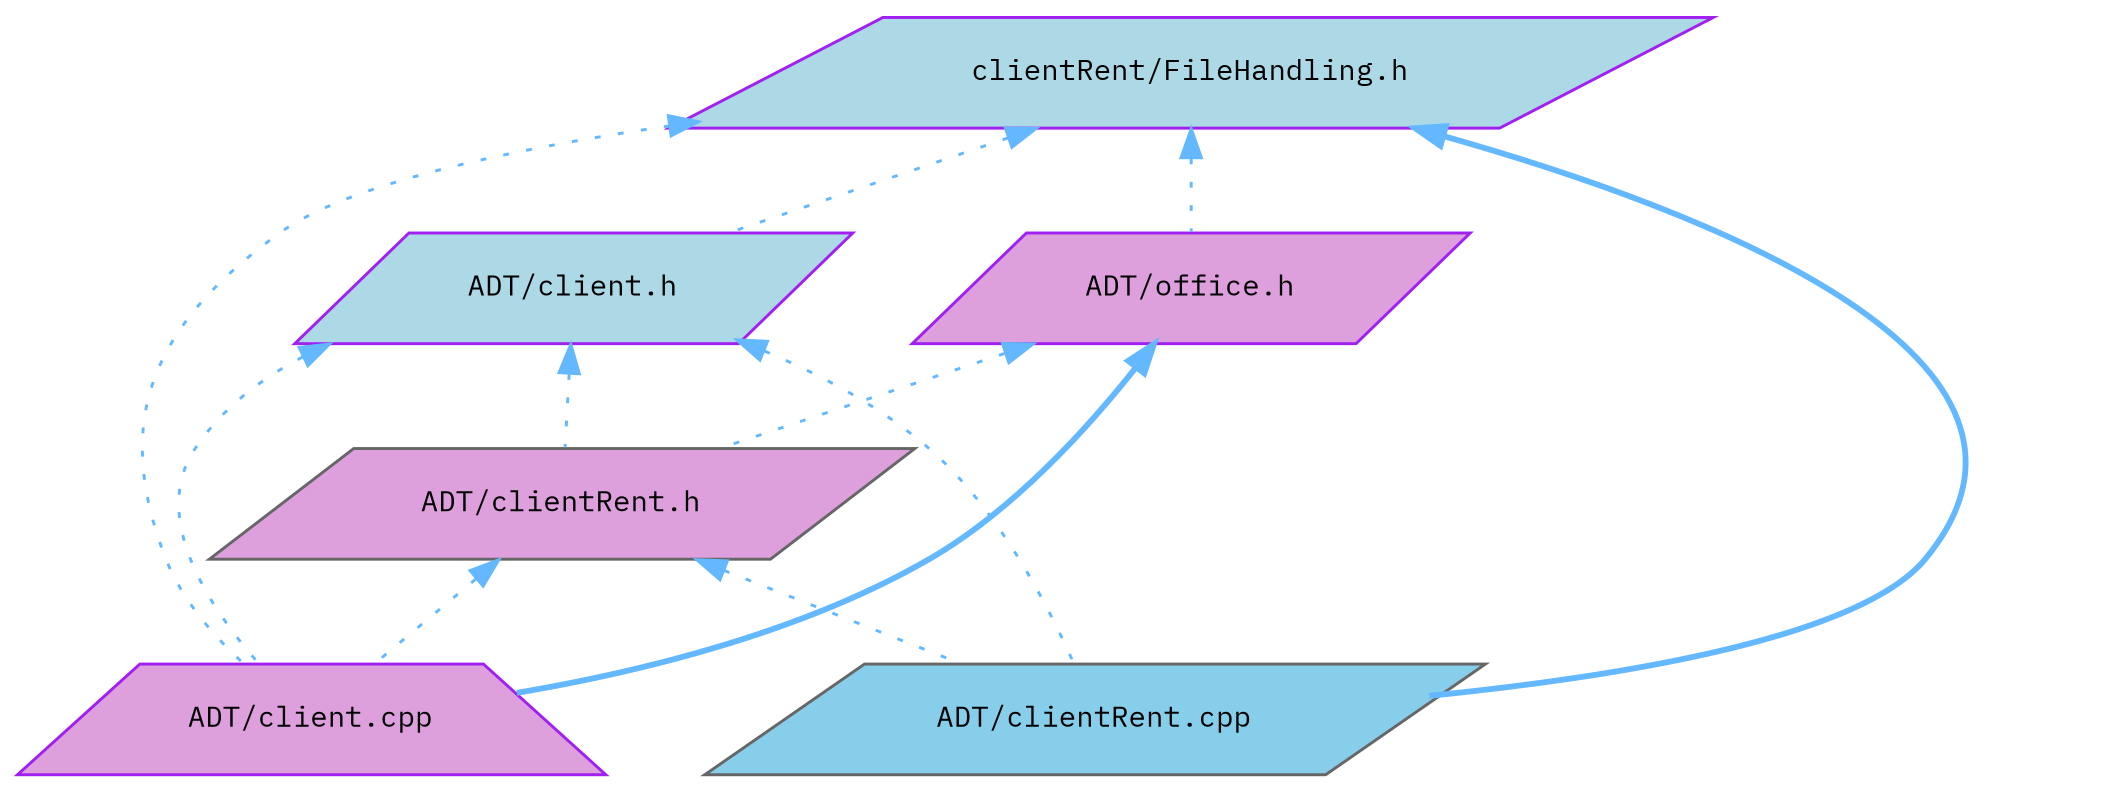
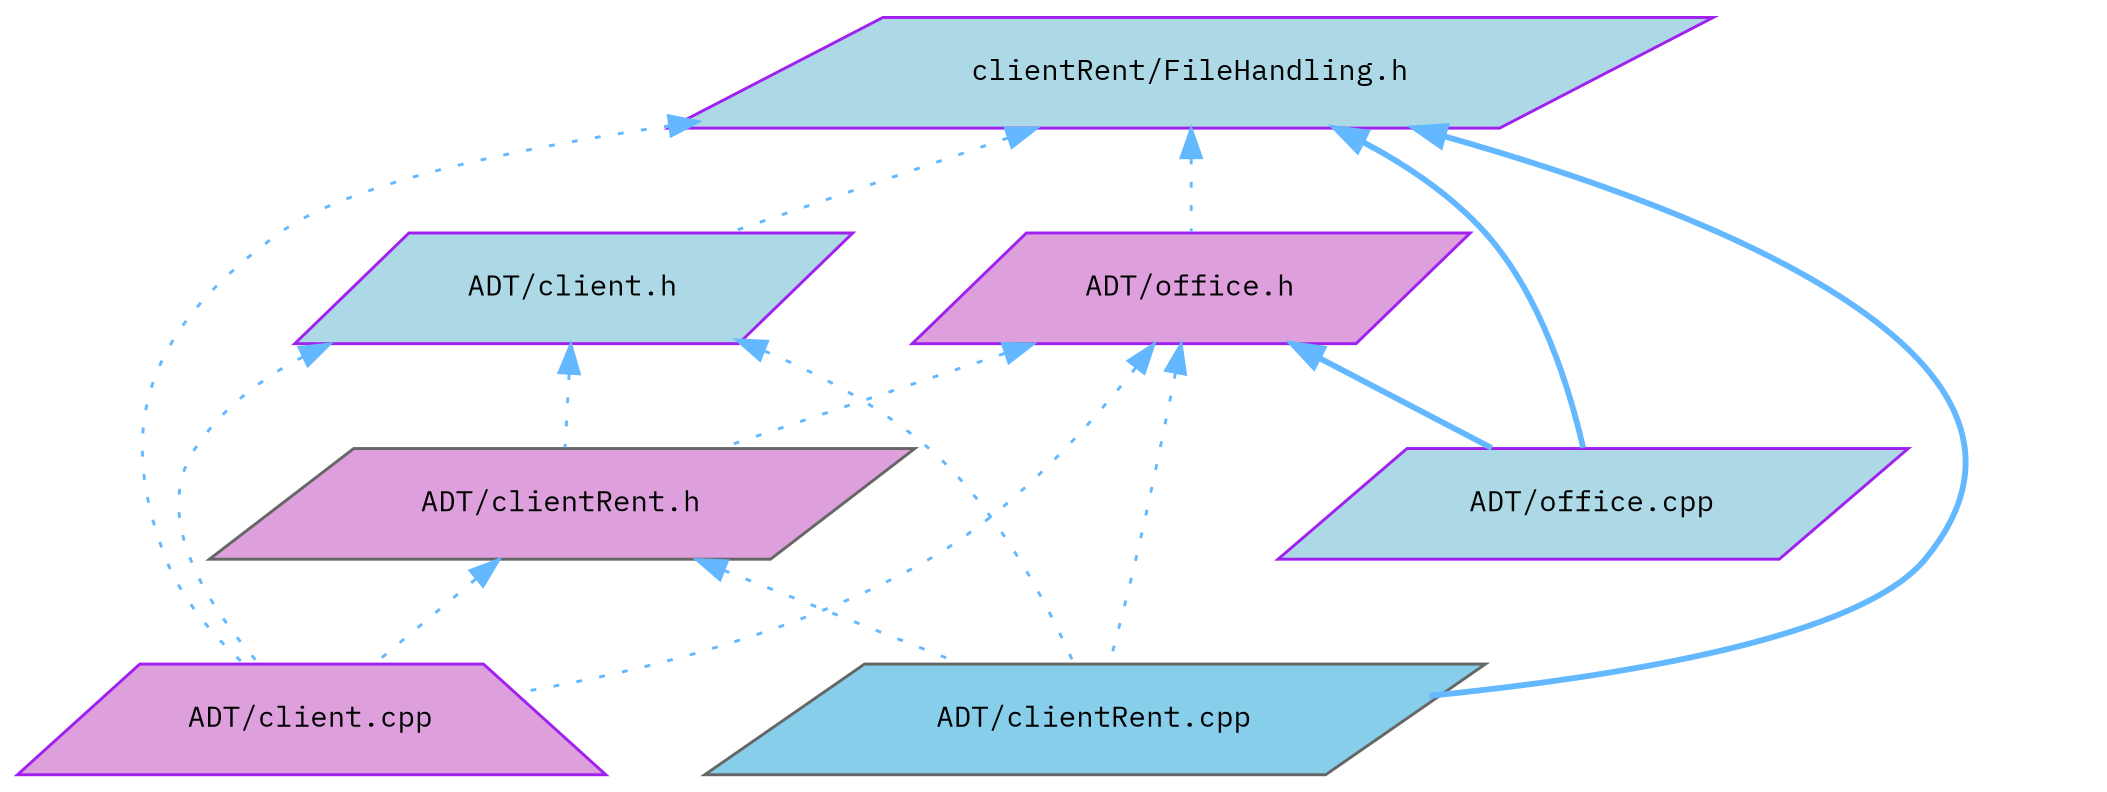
node "ADT/office.cpp": added
edge "ADT/clientRent.cpp" -> "ADT/office.h": added
edge "ADT/client.cpp" -> "ADT/office.h": style bold -> dotted
